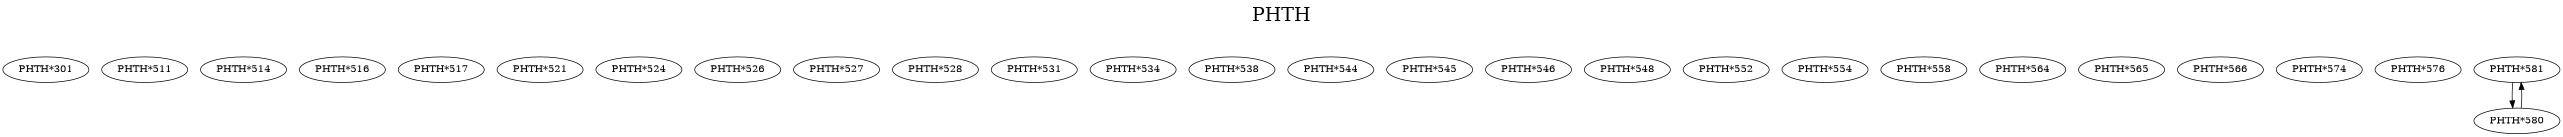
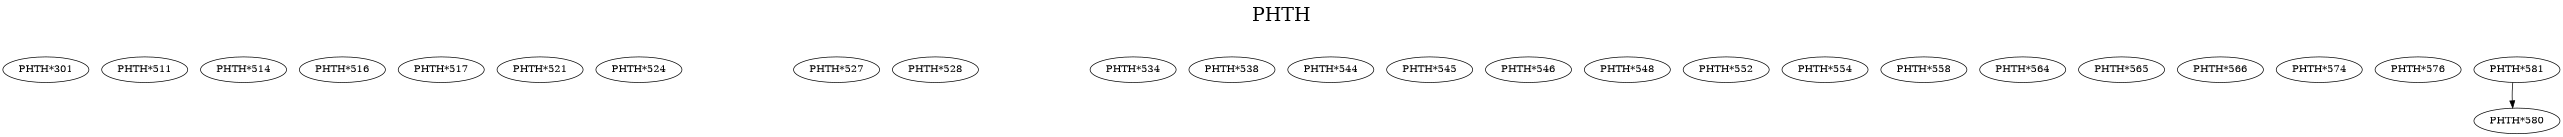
node "PHTH*526": removed
node "PHTH*531": removed
edge "PHTH*580" -> "PHTH*581": removed
